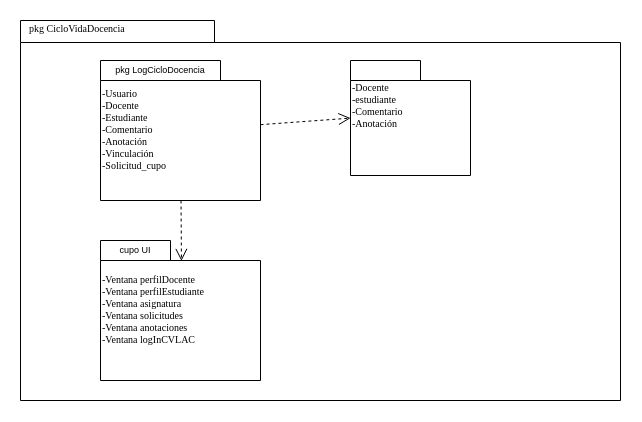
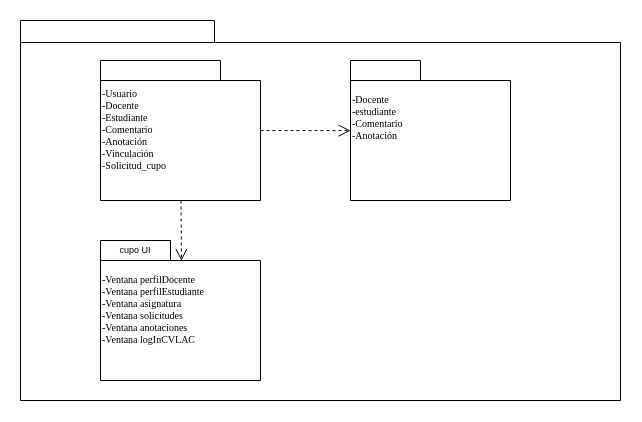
node "pkg CicloVidaDocencia": removed
node "pkg LogCicloDocencia": removed
node "-Docente -estudiante -Comentario -Anotación": size 120x115 -> 160x140
